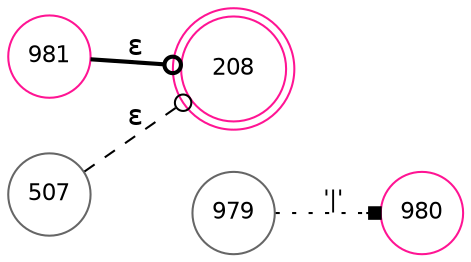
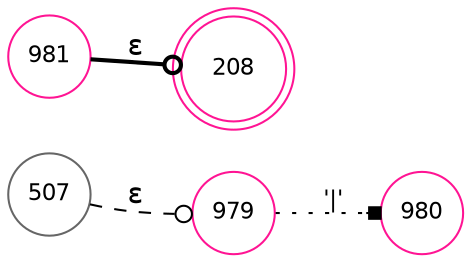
edge "507" -> "208": now "507" -> "979"
node "979": color gray40 -> deeppink
